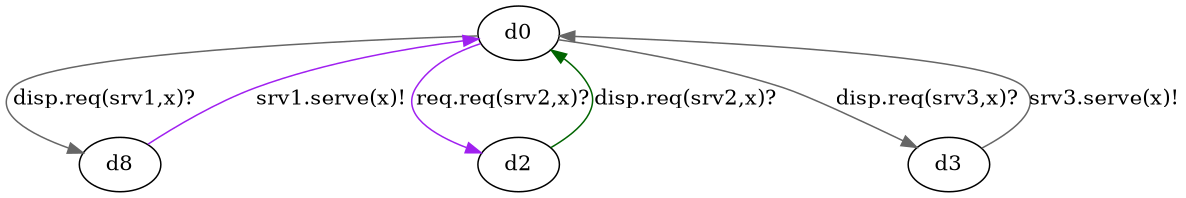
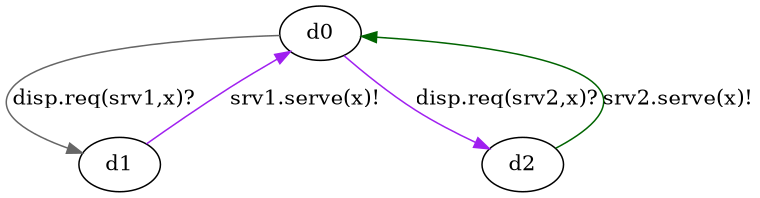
edge "d0" -> "d2": label "req.req(srv2,x)?" -> "disp.req(srv2,x)?"
edge "d2" -> "d0": label "disp.req(srv2,x)?" -> "srv2.serve(x)!"
node "d8": label "d8" -> "d1"
node "d3": removed
